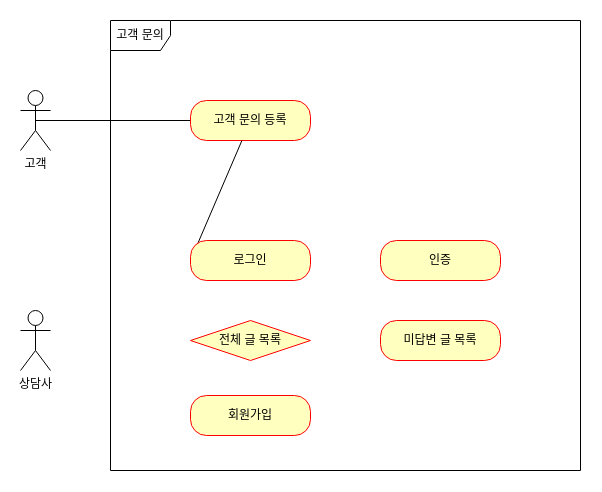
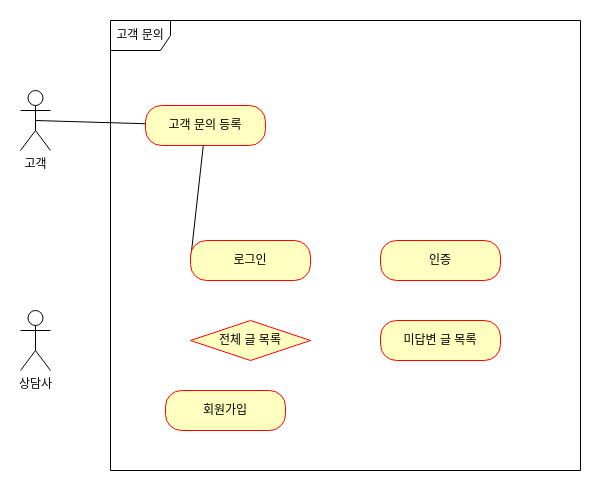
node "고객 문의 등록": moved (251, 121) -> (206, 126)
node "회원가입": moved (251, 416) -> (226, 411)
